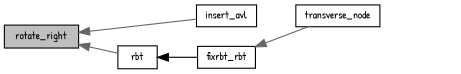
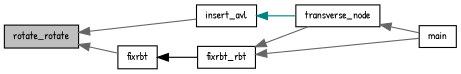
edge "transverse_node" -> "insert_avl": added
node "rotate_right": label "rotate_right" -> "rotate_rotate"
node "main": added
node "rbt": label "rbt" -> "fixrbt"
